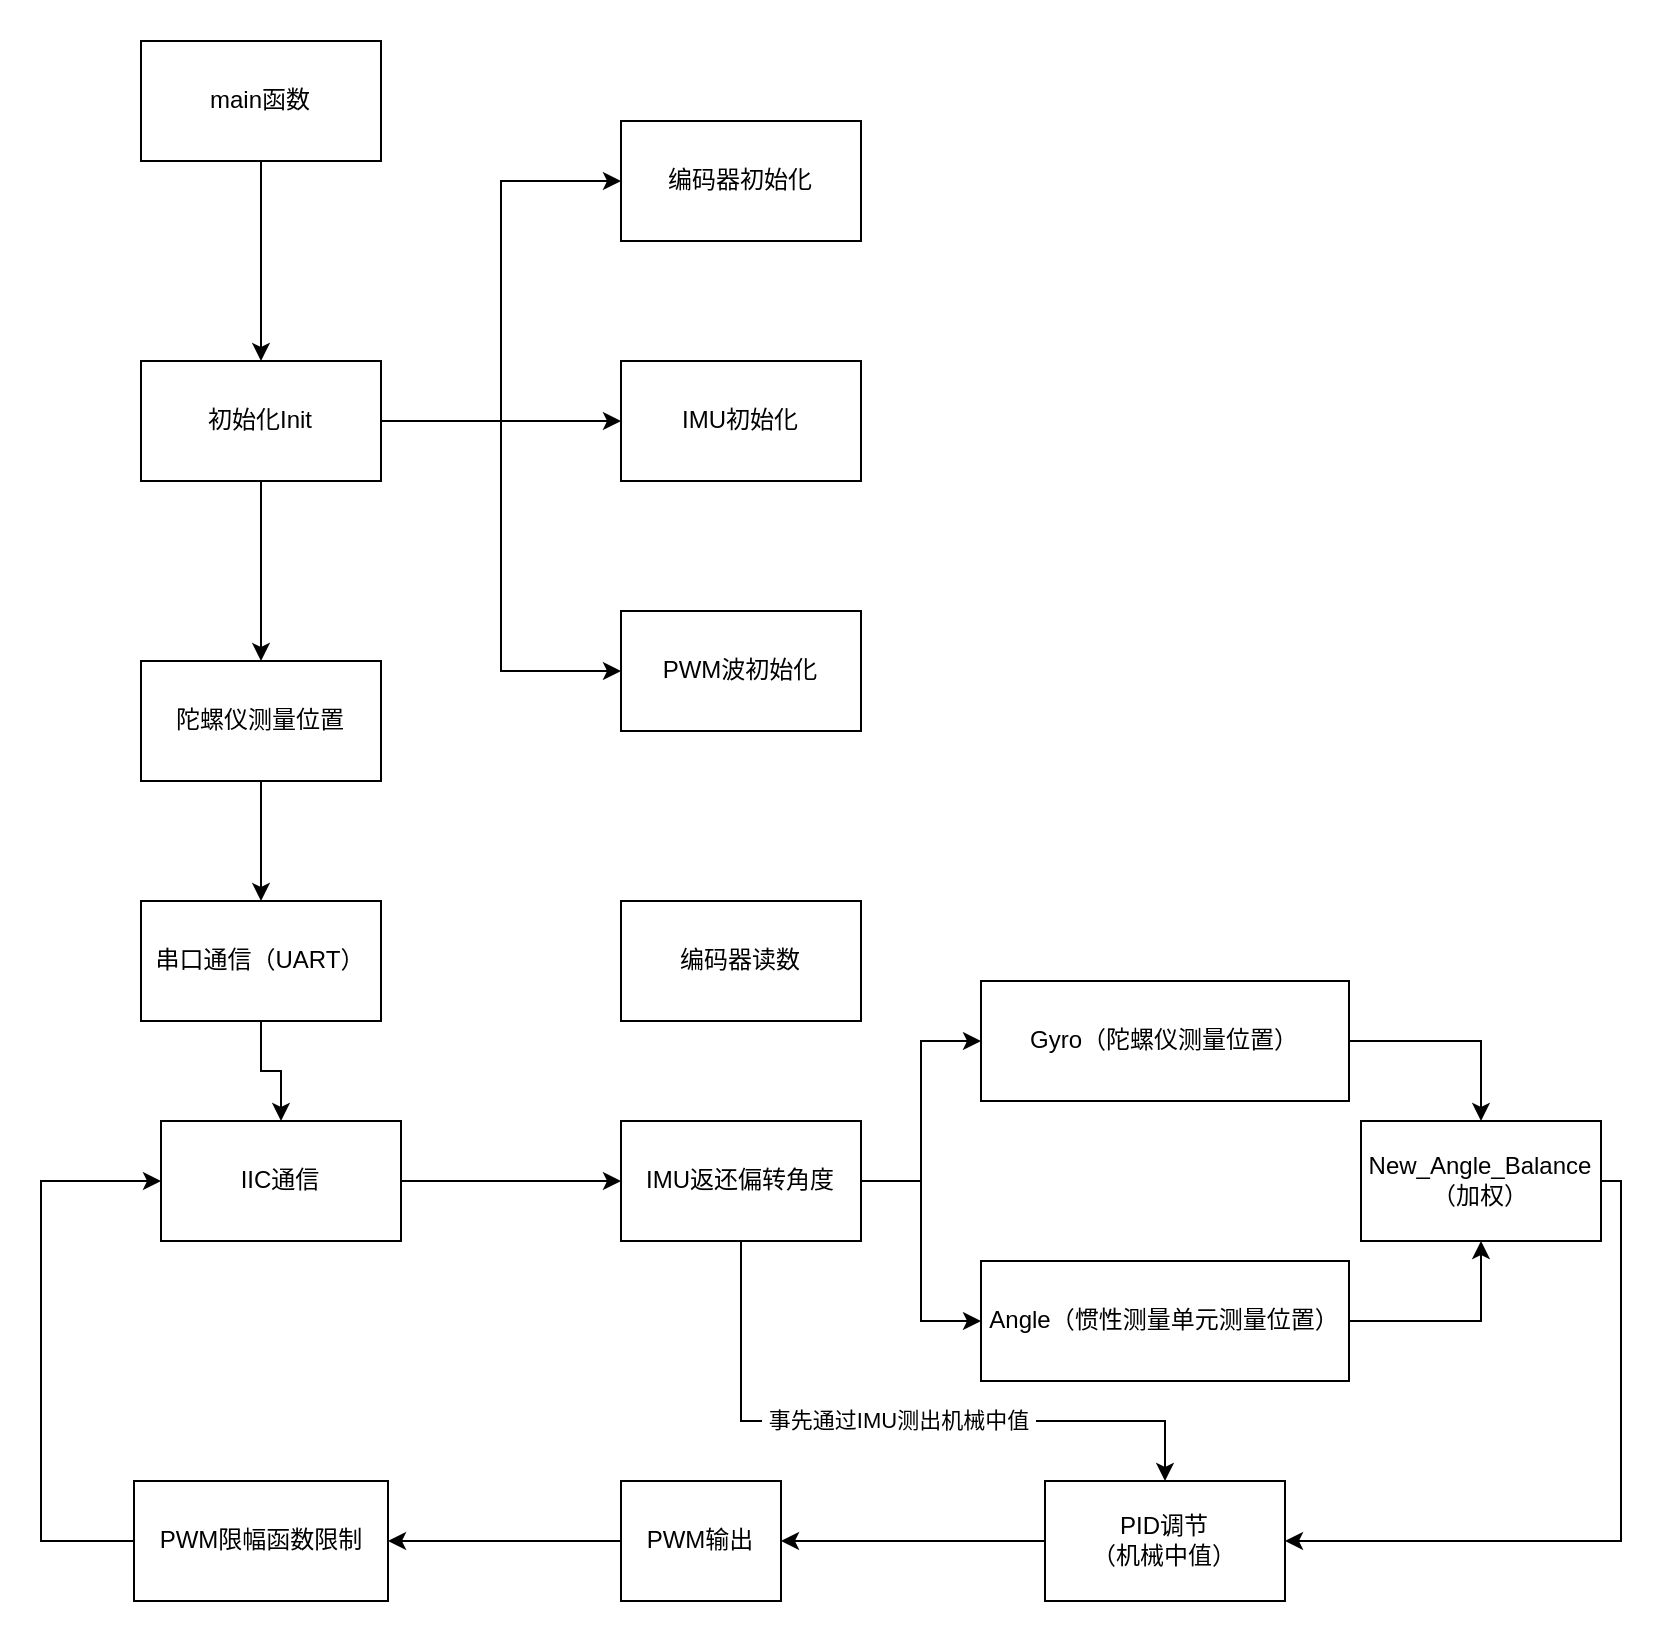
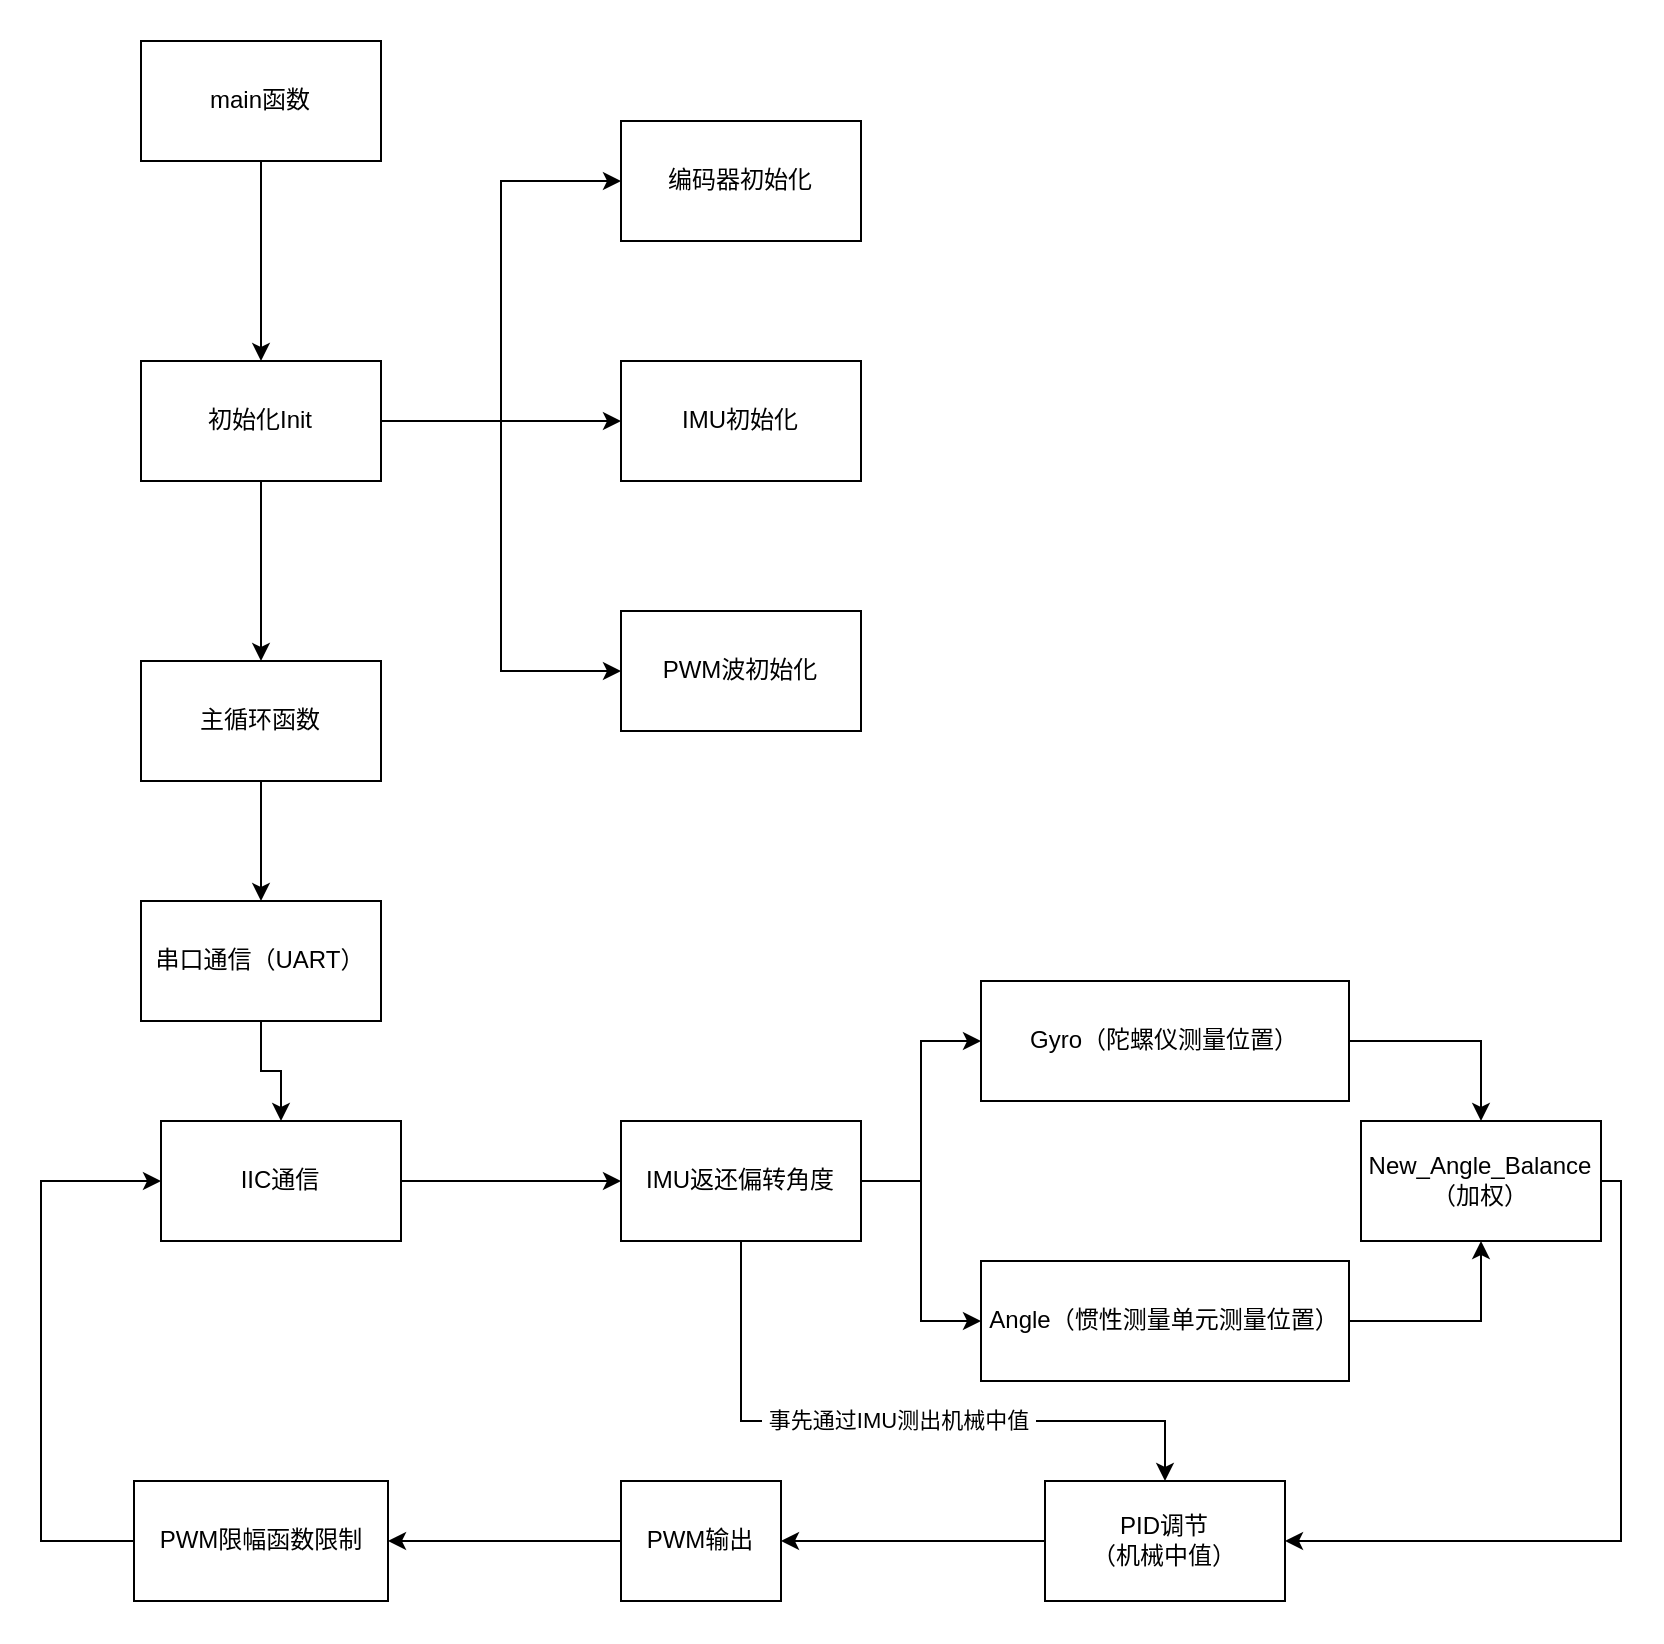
node "陀螺仪测量位置": label "陀螺仪测量位置" -> "主循环函数"
node "编码器读数": removed
